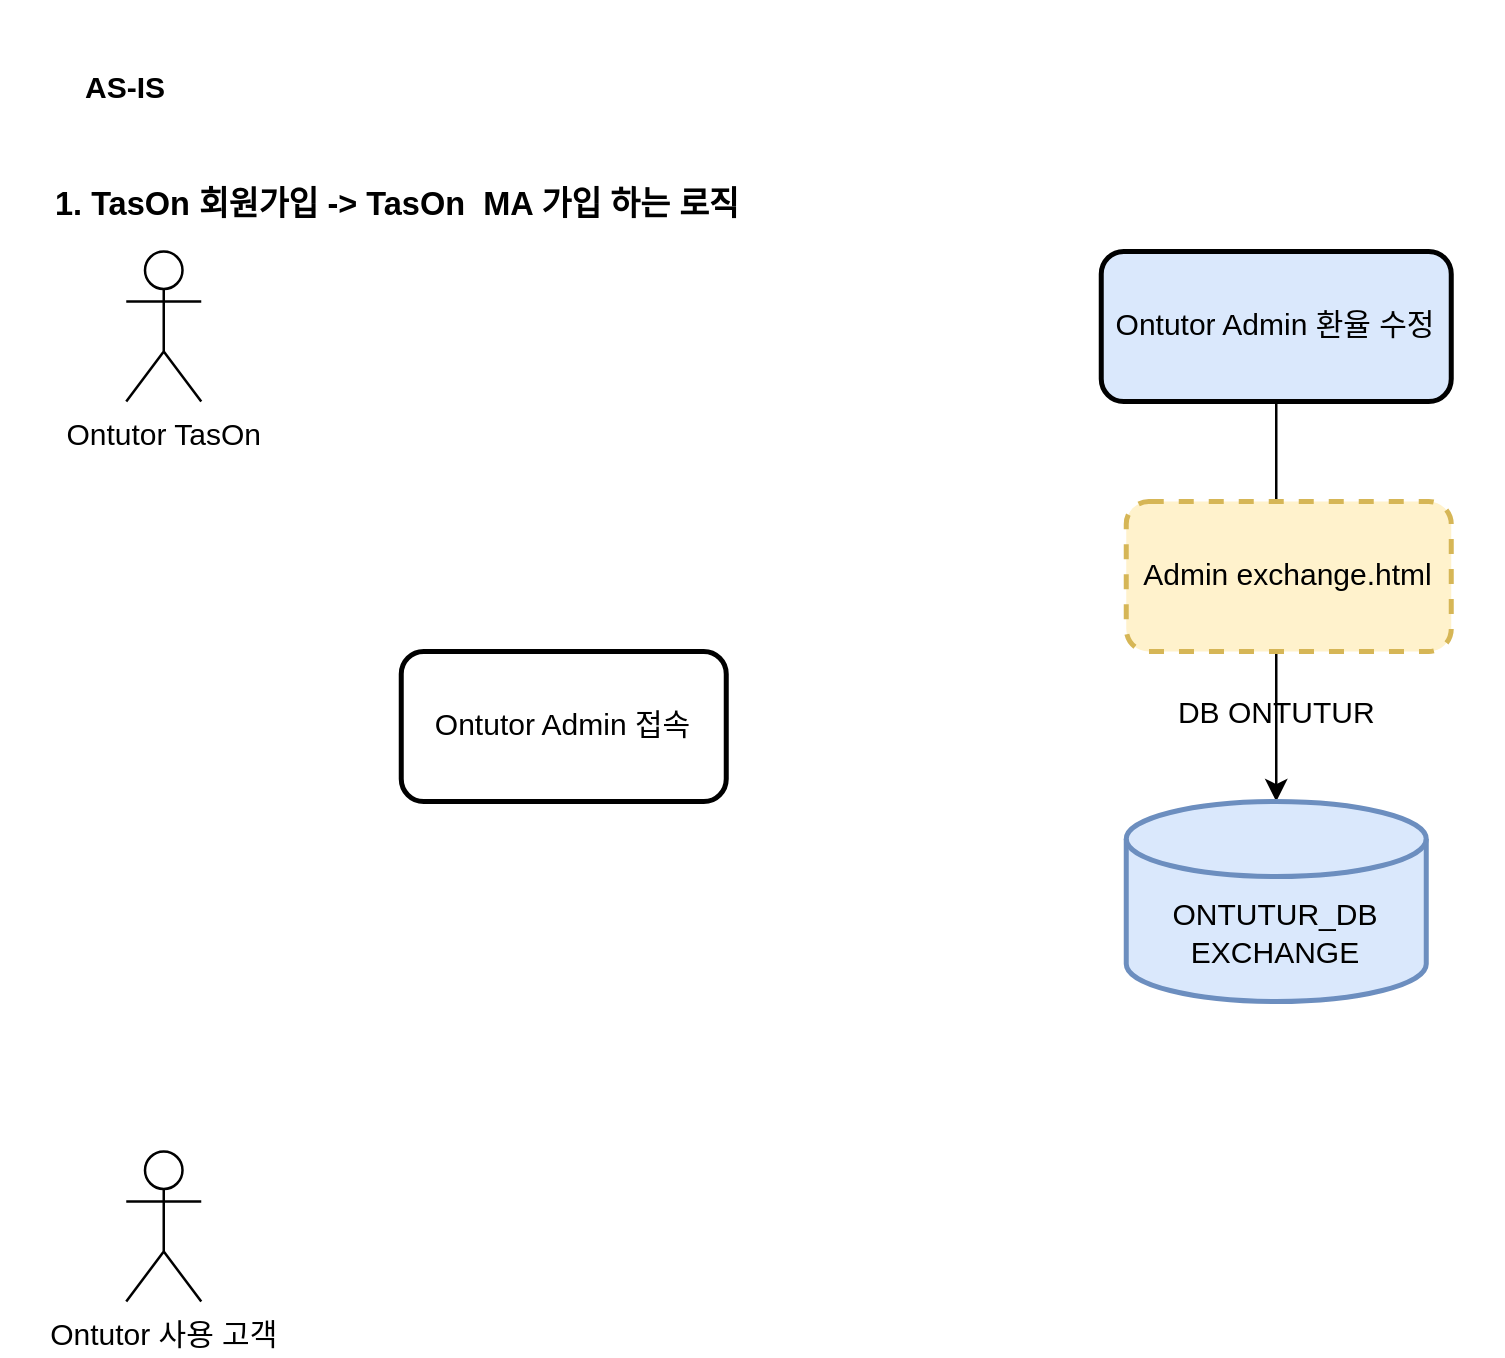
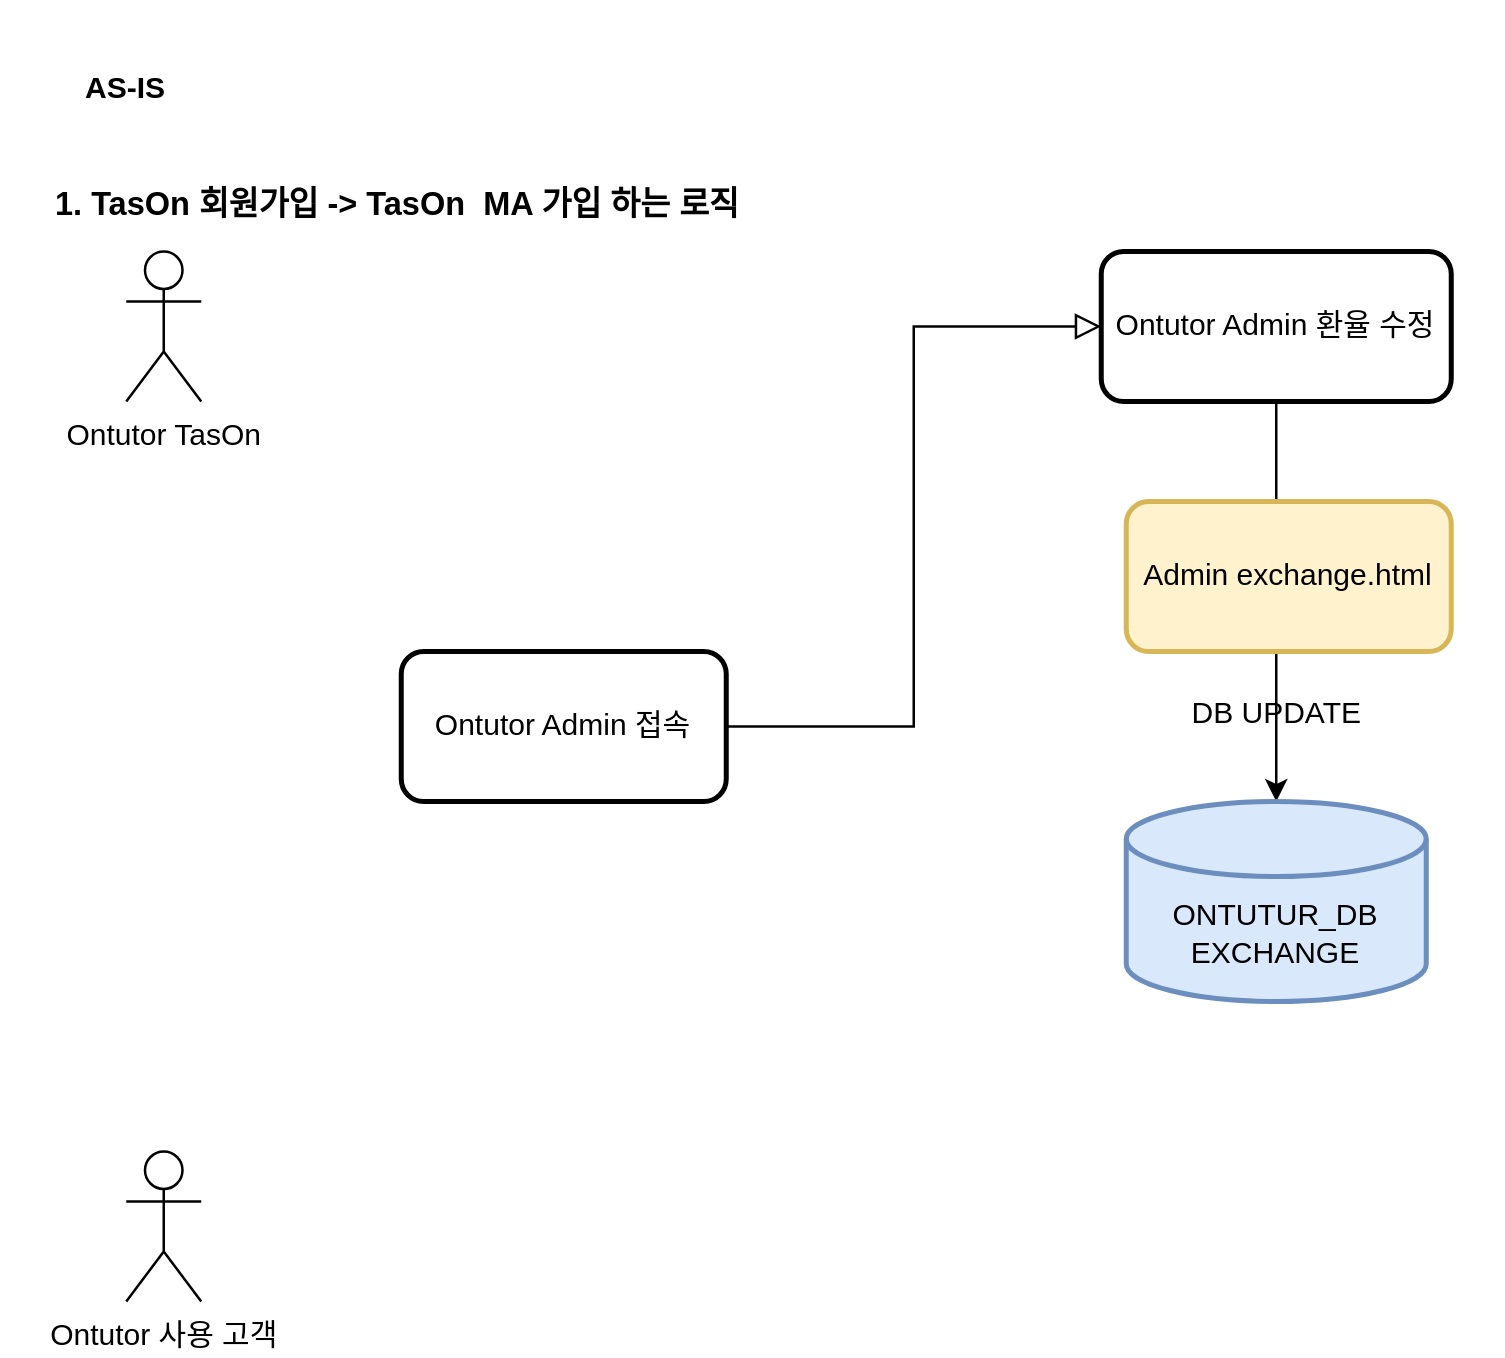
node "Ontutor Admin 환율 수정": fillcolor #dae8fc -> #ffffff
edge "Ontutor Admin 접속" -> "Ontutor Admin 환율 수정": added
node "Admin exchange.html": style dashed -> solid
node "DB ONTUTUR": label "DB ONTUTUR" -> "DB UPDATE"
